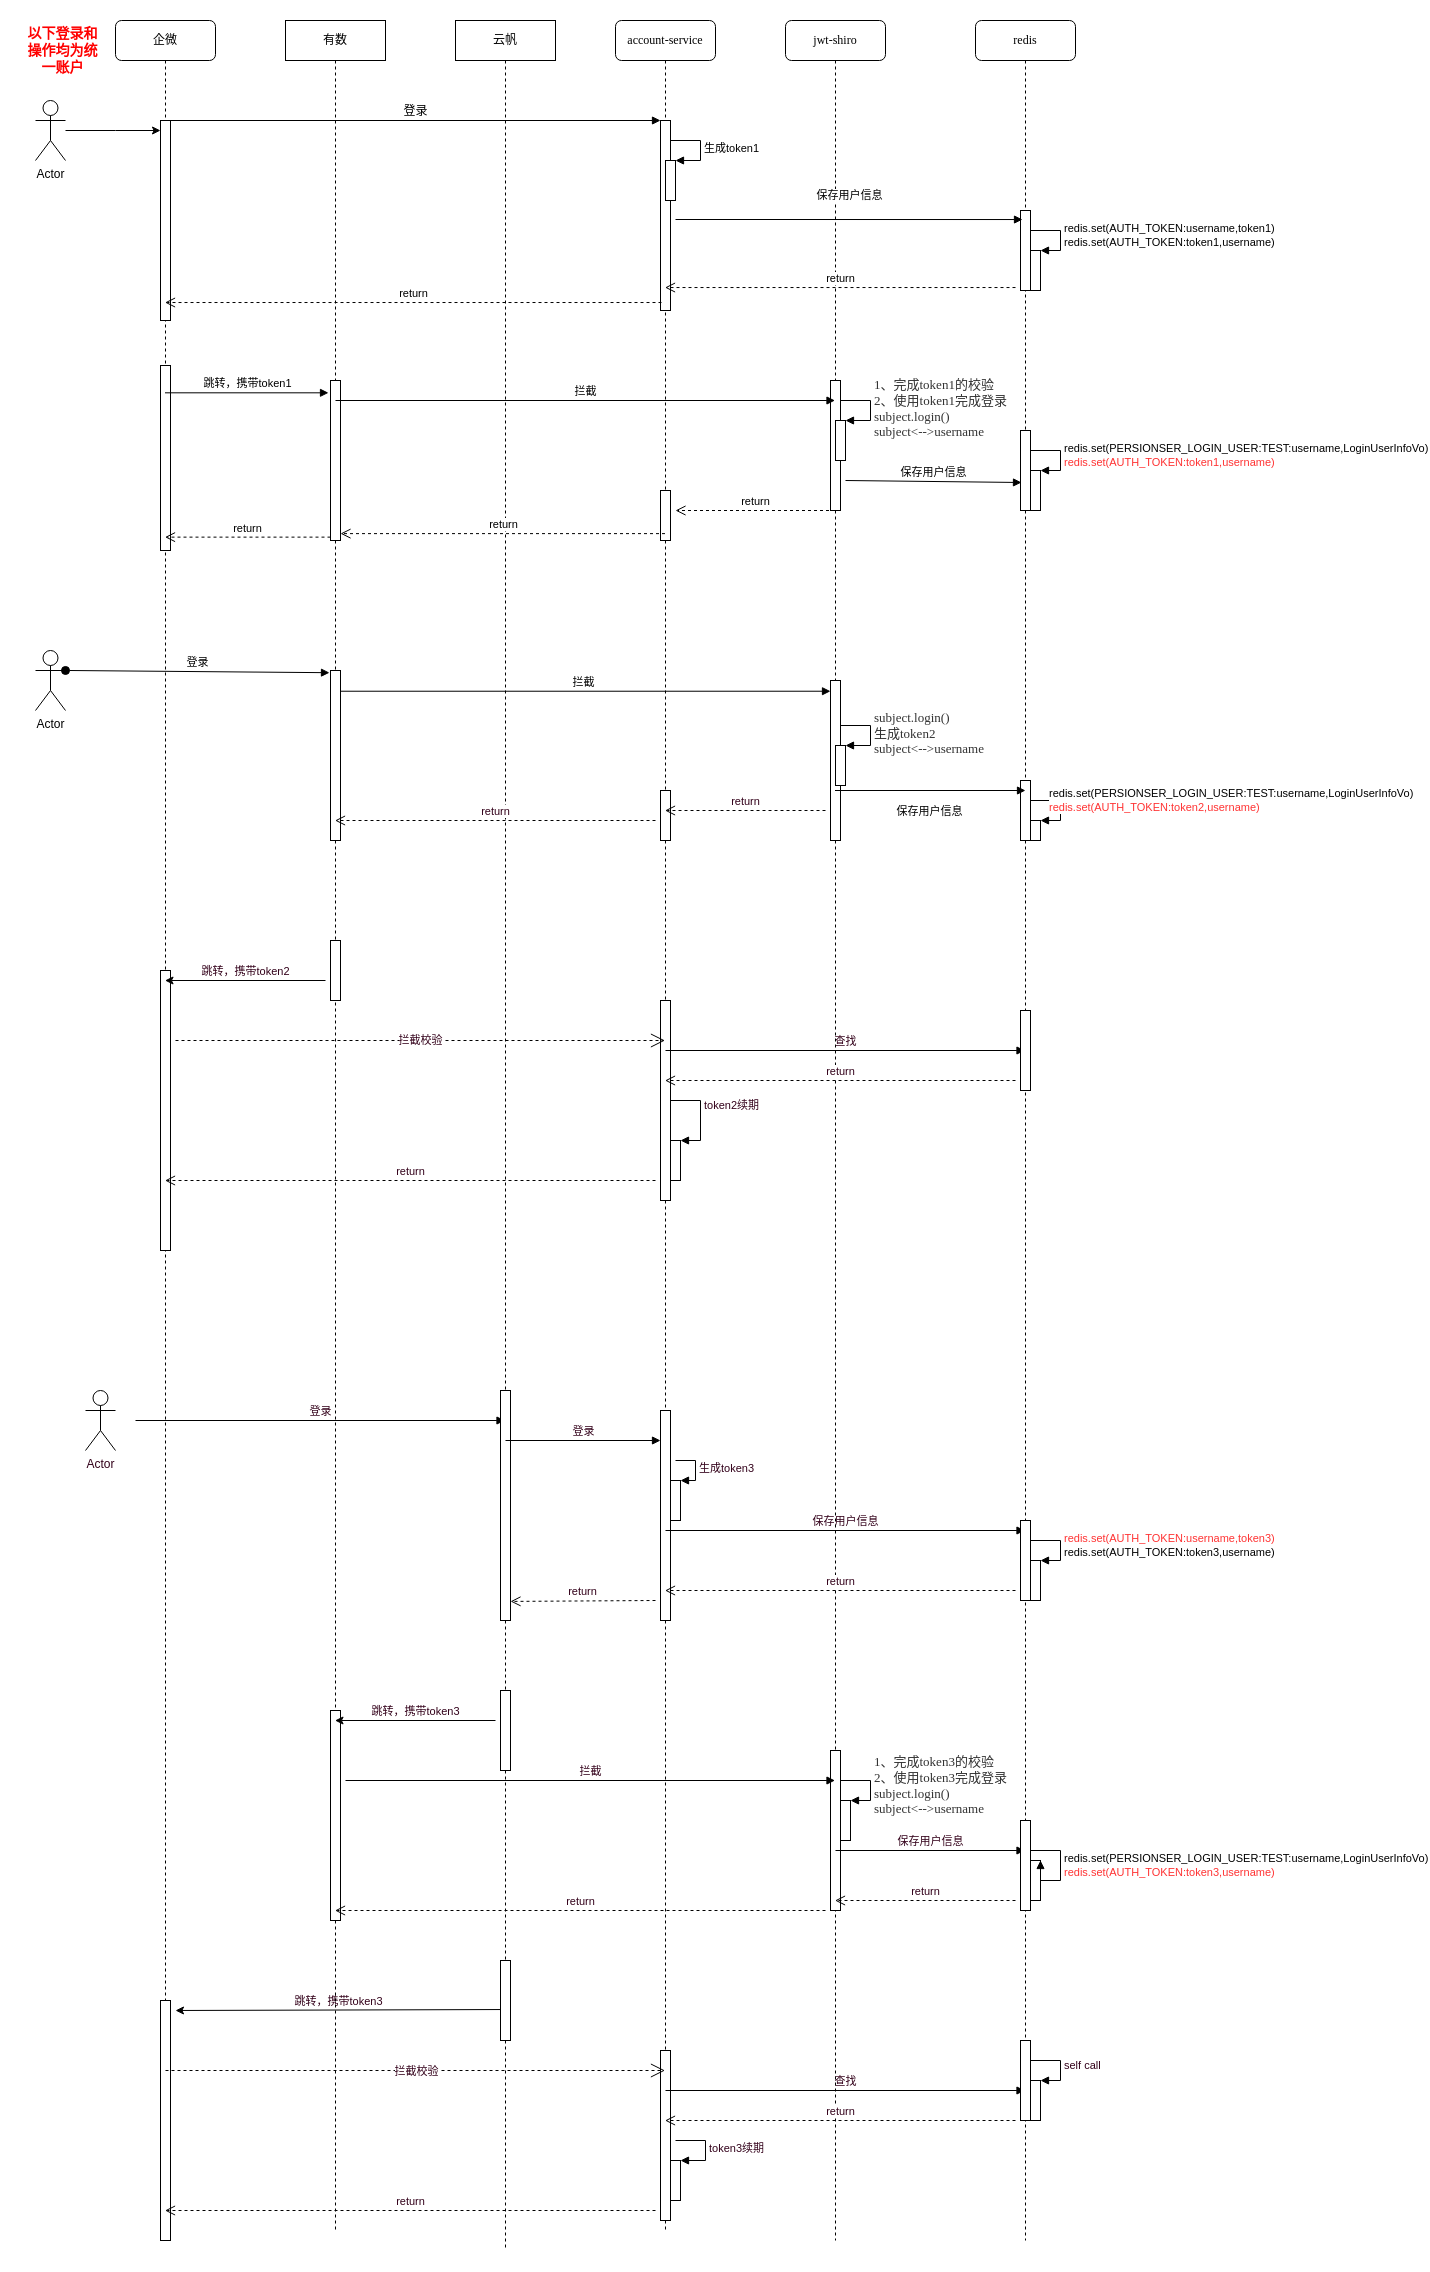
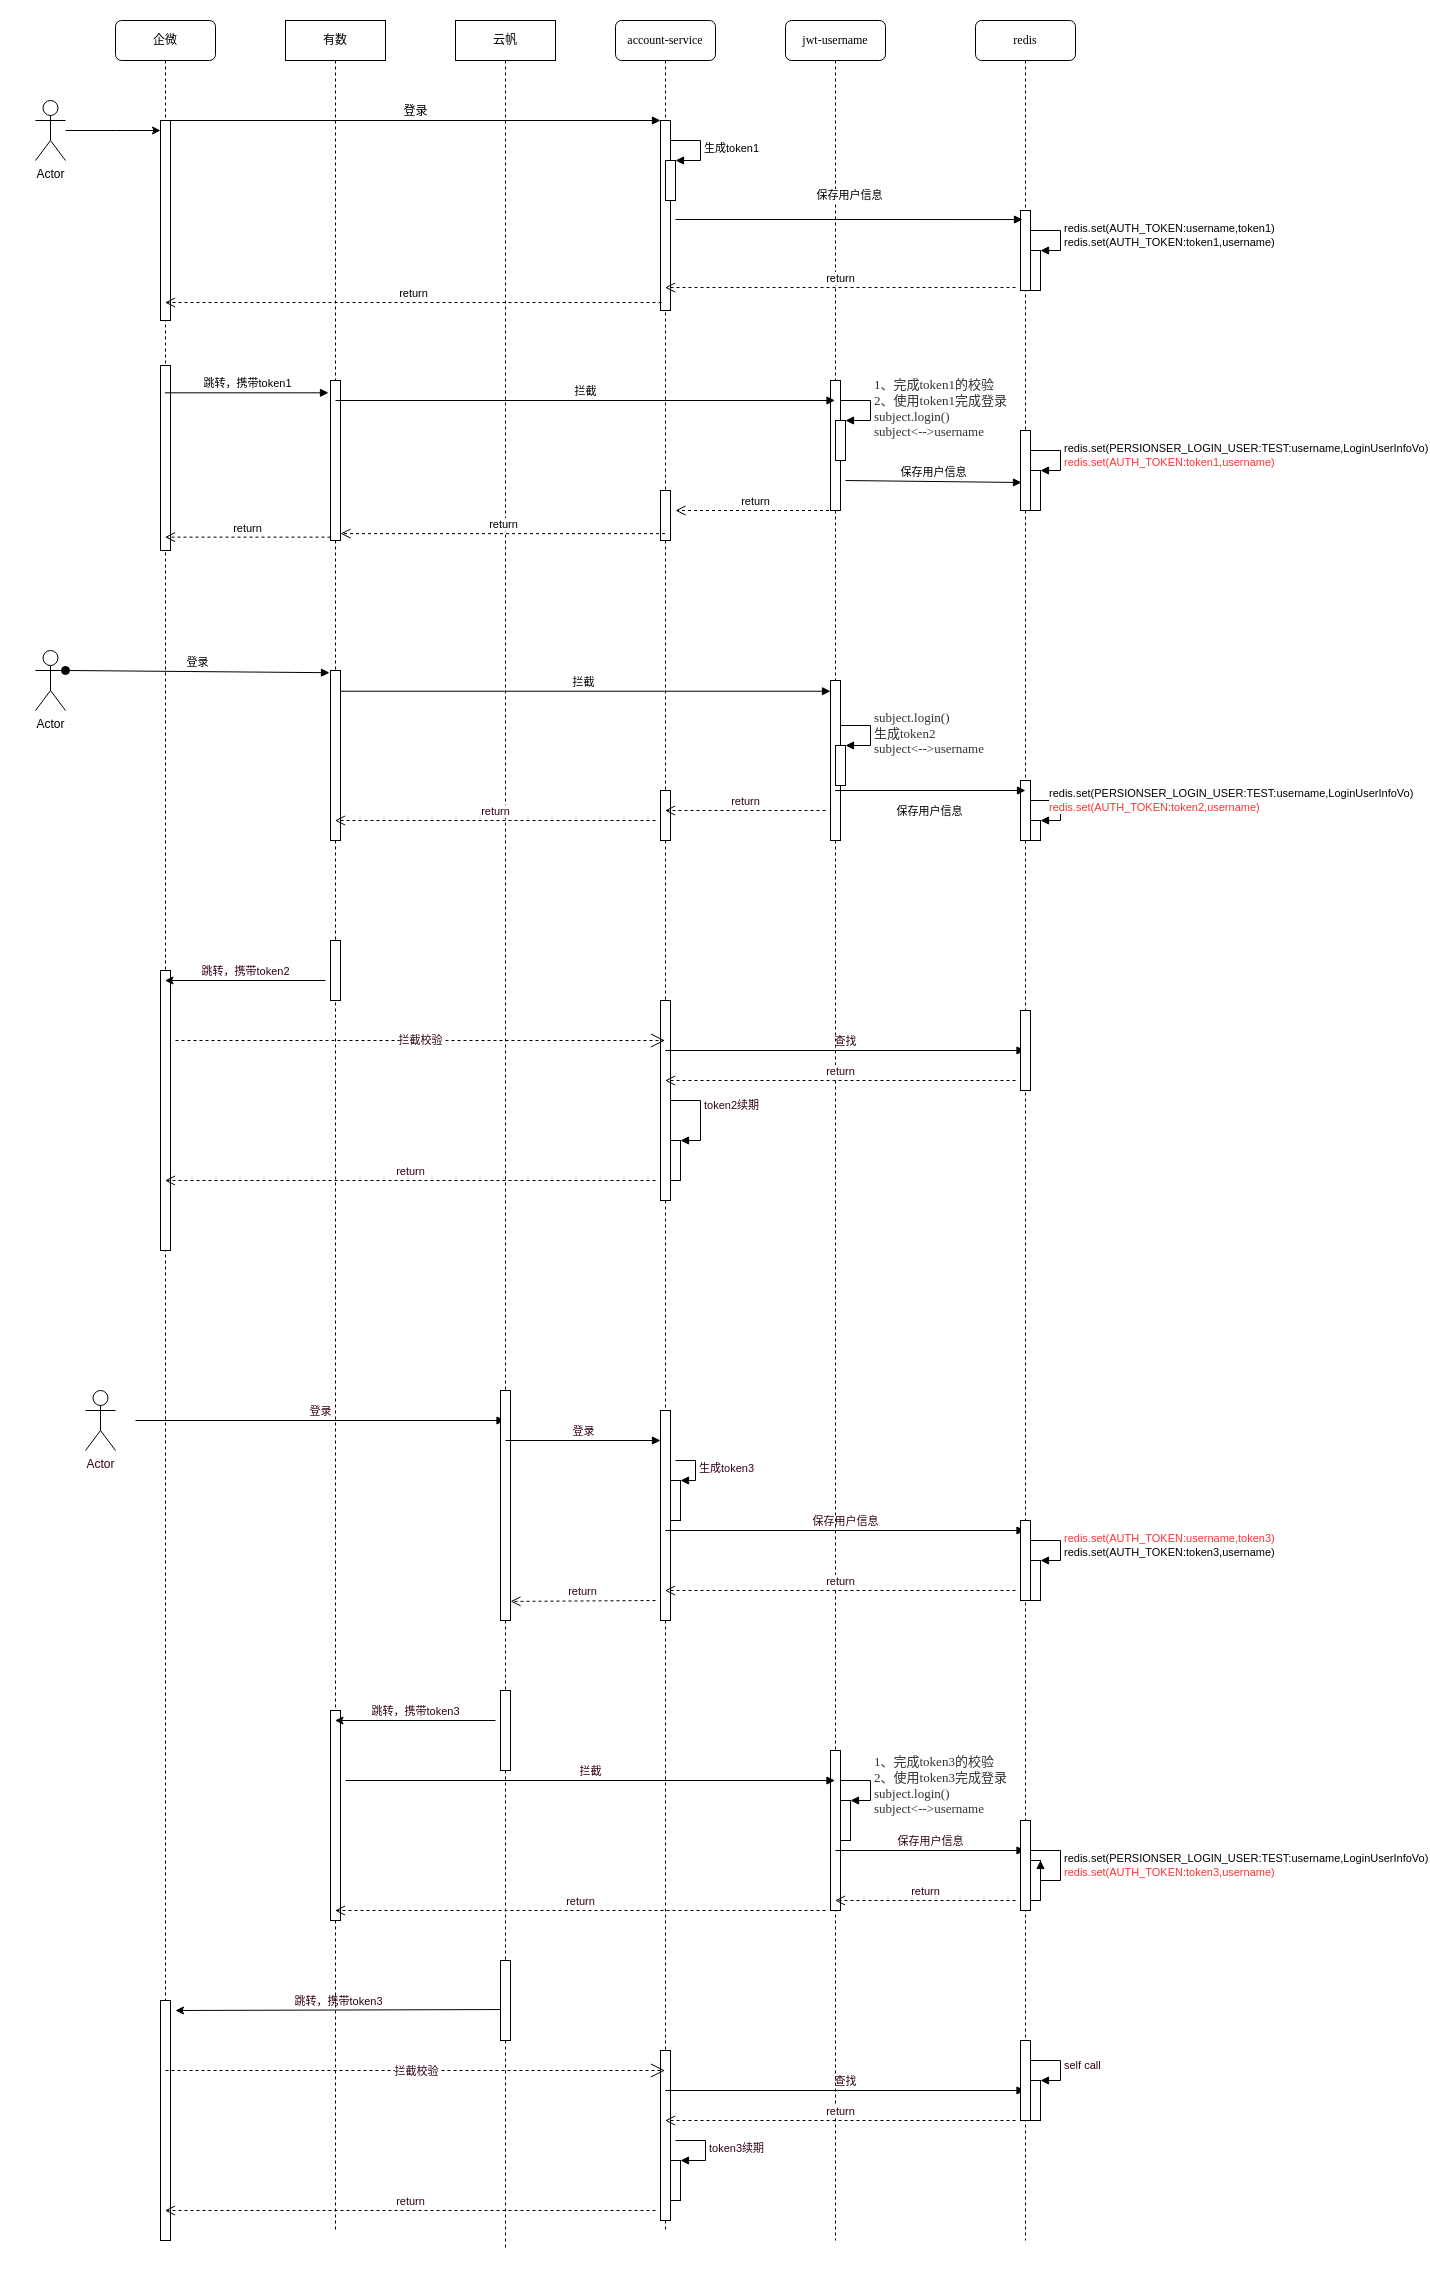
node "jwt-shiro": label "jwt-shiro" -> "jwt-username"
node "以下登录和操作均为统一账户": removed
